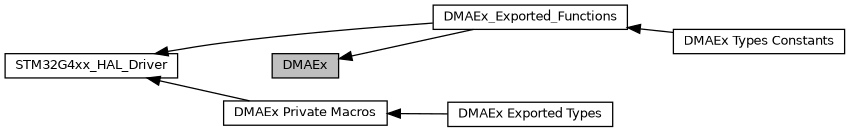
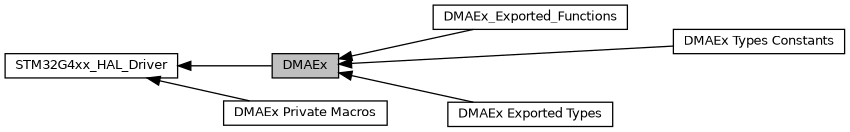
edge "DMAEx Types Constants" -> "DMAEx_Exported_Functions": now "DMAEx Types Constants" -> "DMAEx"
edge "DMAEx_Exported_Functions" -> "STM32G4xx_HAL_Driver": now "DMAEx" -> "STM32G4xx_HAL_Driver"
edge "DMAEx Exported Types" -> "DMAEx Private Macros": now "DMAEx Exported Types" -> "DMAEx"
